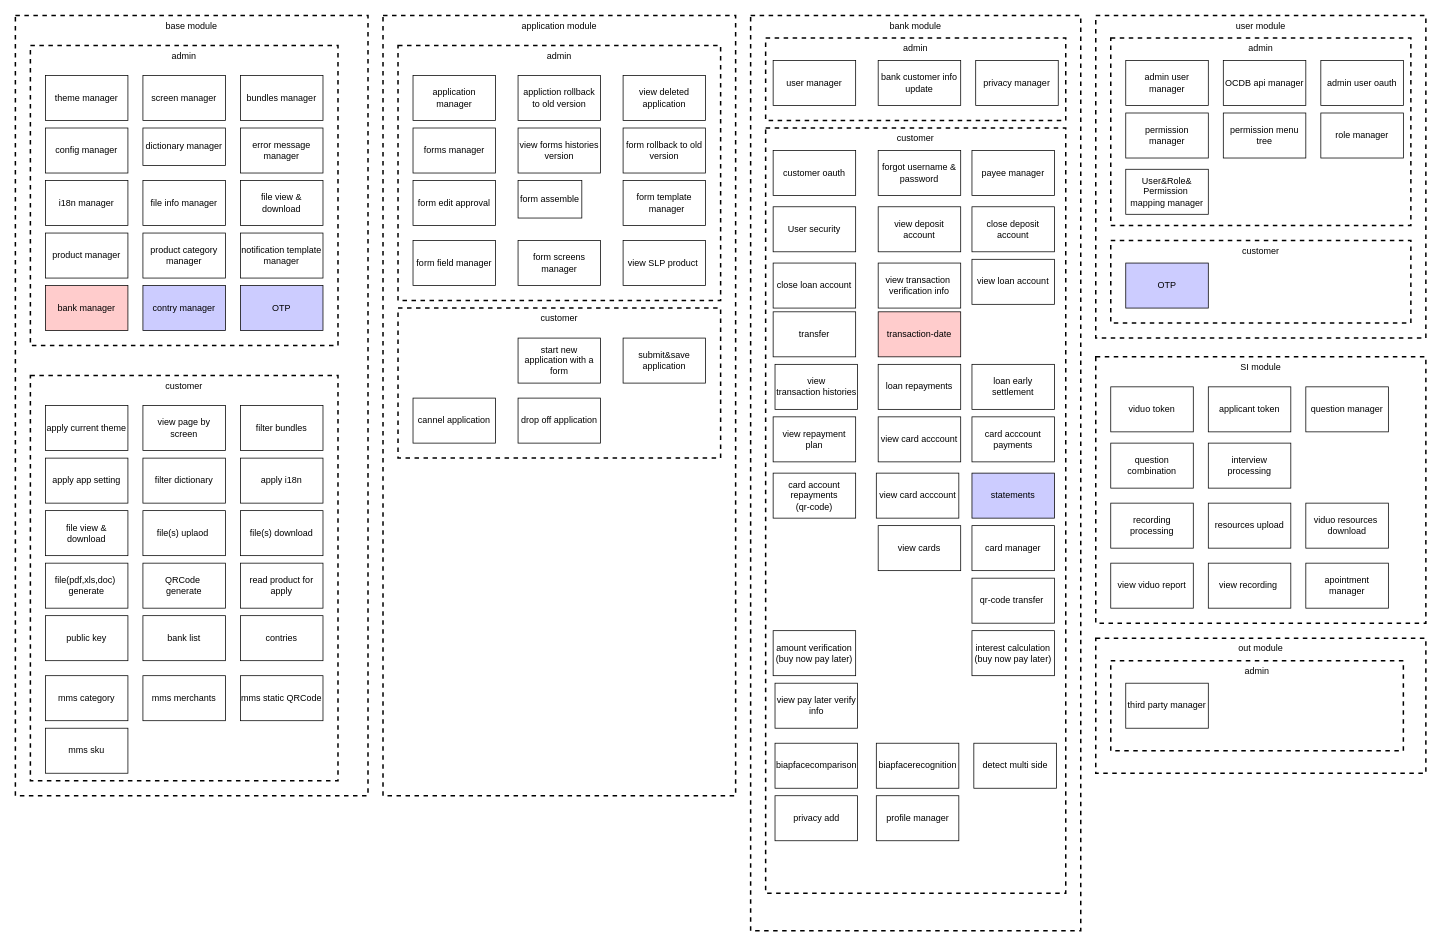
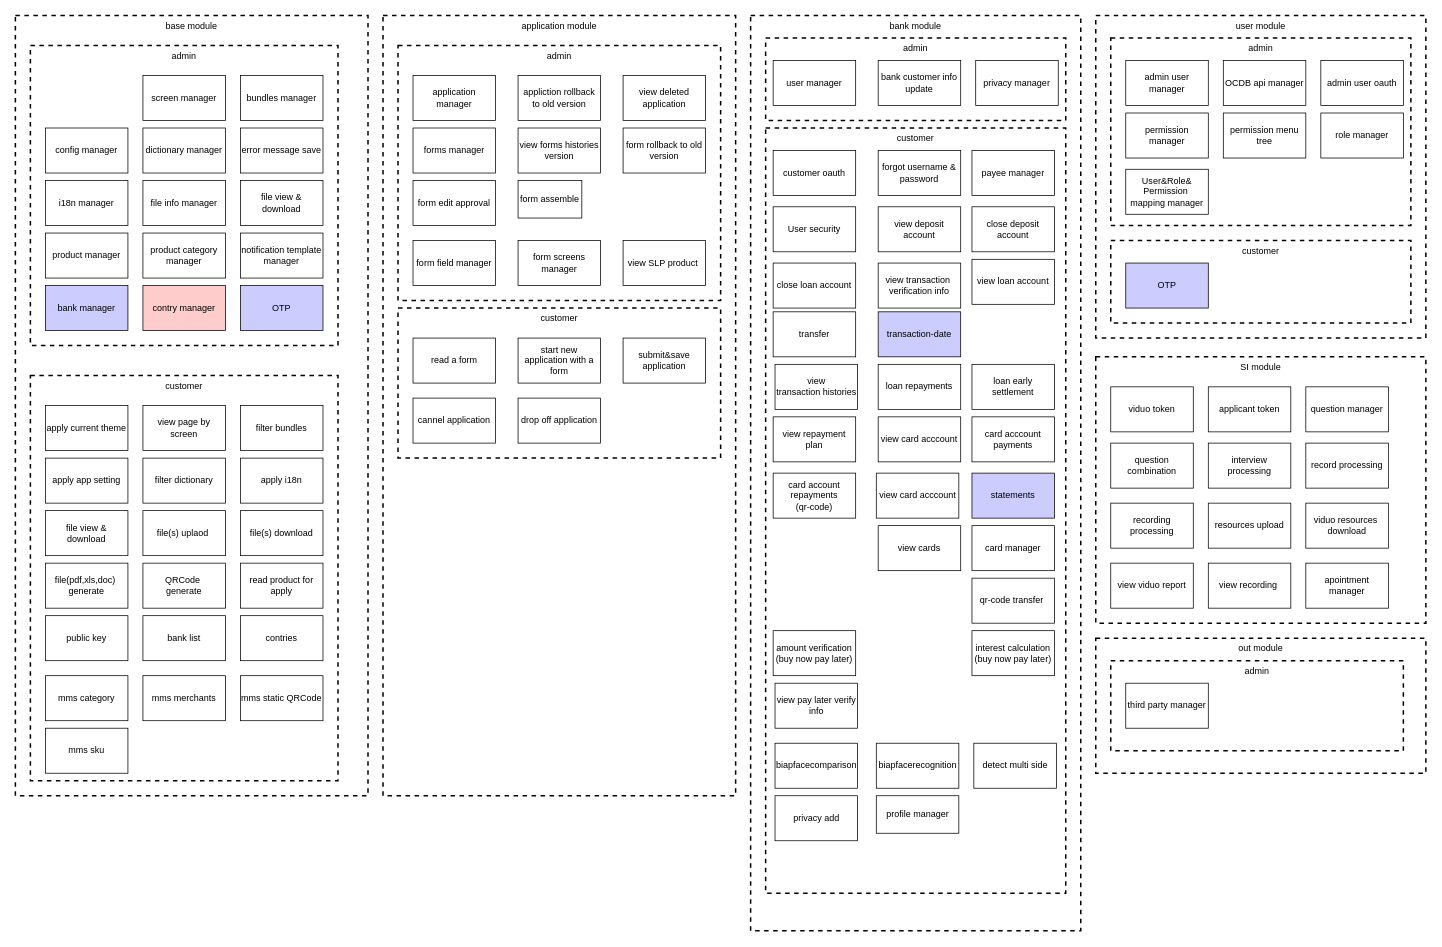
node "theme manager": removed
node "dictionary manager": size 83x38 -> 83x45
node "error message manager": label "error message manager" -> "error message save"
node "form template manager": removed
node "bank manager": fillcolor #ffcccc -> #ccccff
node "contry manager": fillcolor #ccccff -> #ffcccc
node "transaction-date": fillcolor #ffcccc -> #ccccff
node "read a form": added
node "record processing": added
node "profile manager": size 83x45 -> 83x38
